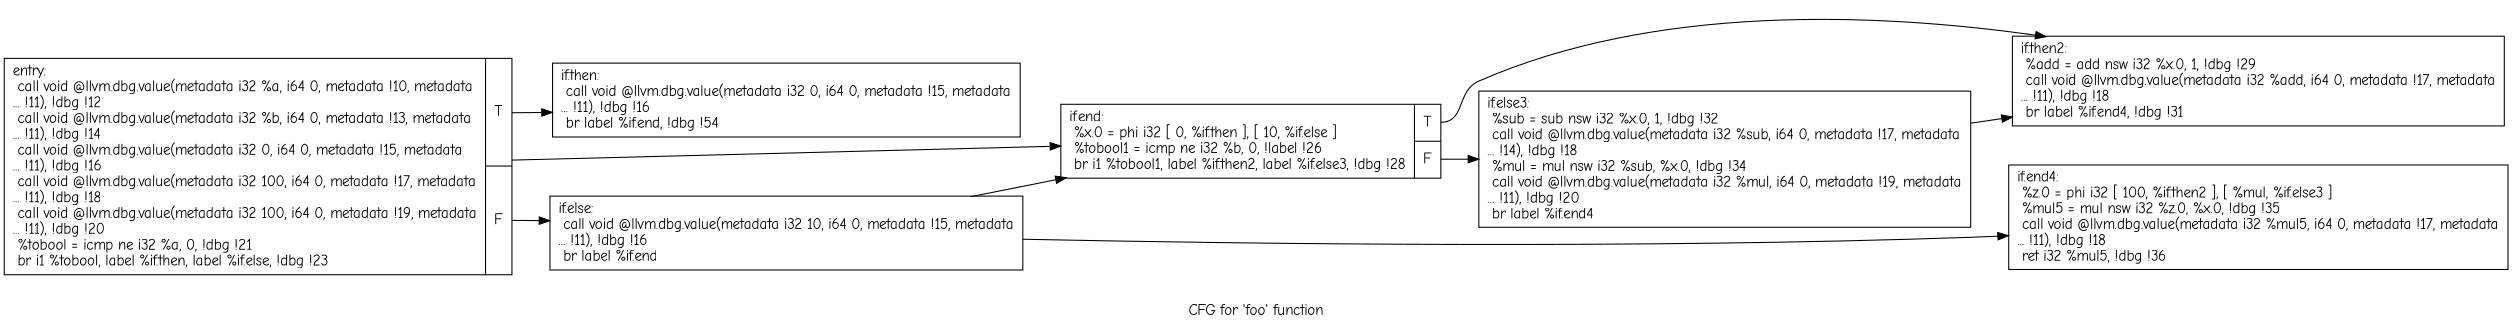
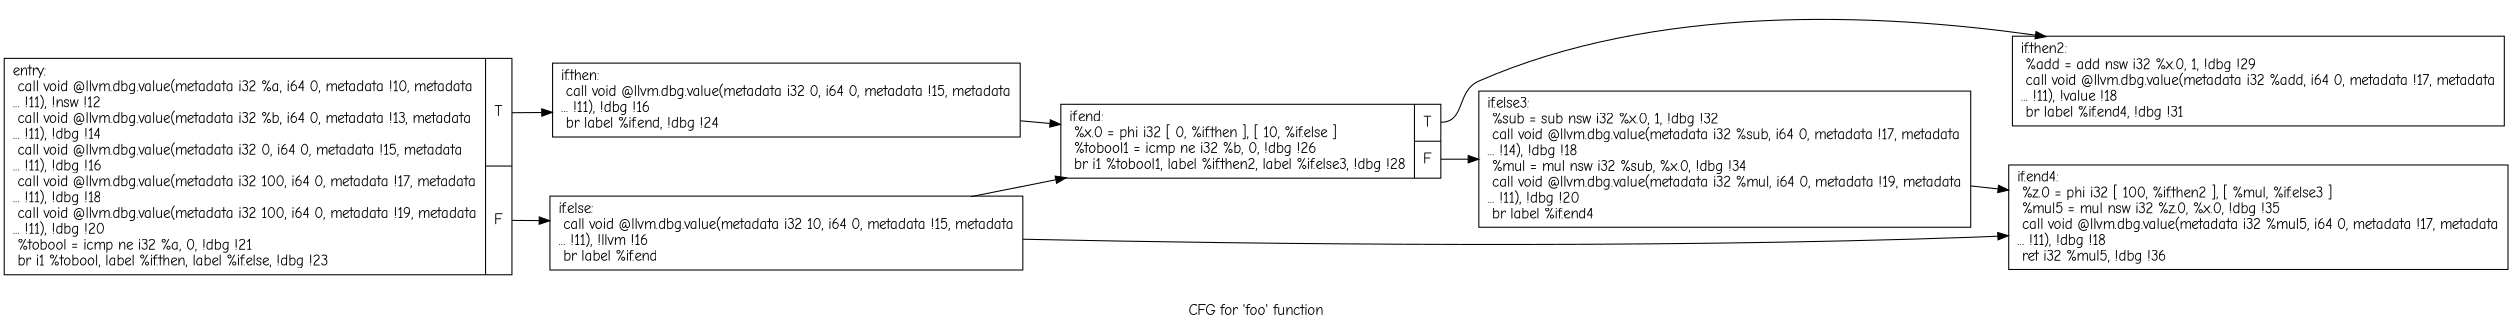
node "if.then2:": text "... !11), !dbg !18" -> "... !11), !value !18"
node "entry:": text "... !11), !dbg !12" -> "... !11), !nsw !12"
edge "if.else3:" -> "if.then2:": now "if.else3:" -> "if.end4:"
node "if.then:": text "br label %if.end, !dbg !54" -> "br label %if.end, !dbg !24"
node "if.end:": text "%tobool1 = icmp ne i32 %b, 0, !label !26" -> "%tobool1 = icmp ne i32 %b, 0, !dbg !26"
edge "entry:" -> "if.end:": now "if.then:" -> "if.end:"
node "if.else:": text "... !11), !dbg !16" -> "... !11), !llvm !16"
